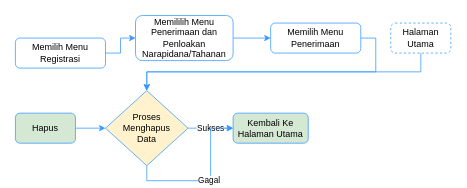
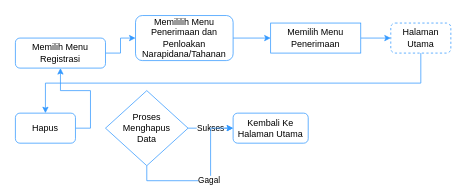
node "Memilih Menu Penerimaan": shape rounded rectangle -> rectangle
edge "Memilih Menu Penerimaan" -> "Proses Menghapus Data": now "Memilih Menu Penerimaan" -> "Halaman Utama"
edge "Halaman Utama" -> "Proses Menghapus Data": now "Halaman Utama" -> "Hapus"
node "Hapus": fillcolor #d5e8d4 -> #ffffff
edge "Hapus" -> "Proses Menghapus Data": now "Hapus" -> "Memilih Menu Registrasi"
node "Proses Menghapus Data": fillcolor #fff2cc -> #ffffff
node "Kembali Ke Halaman Utama": fillcolor #d5e8d4 -> #ffffff
